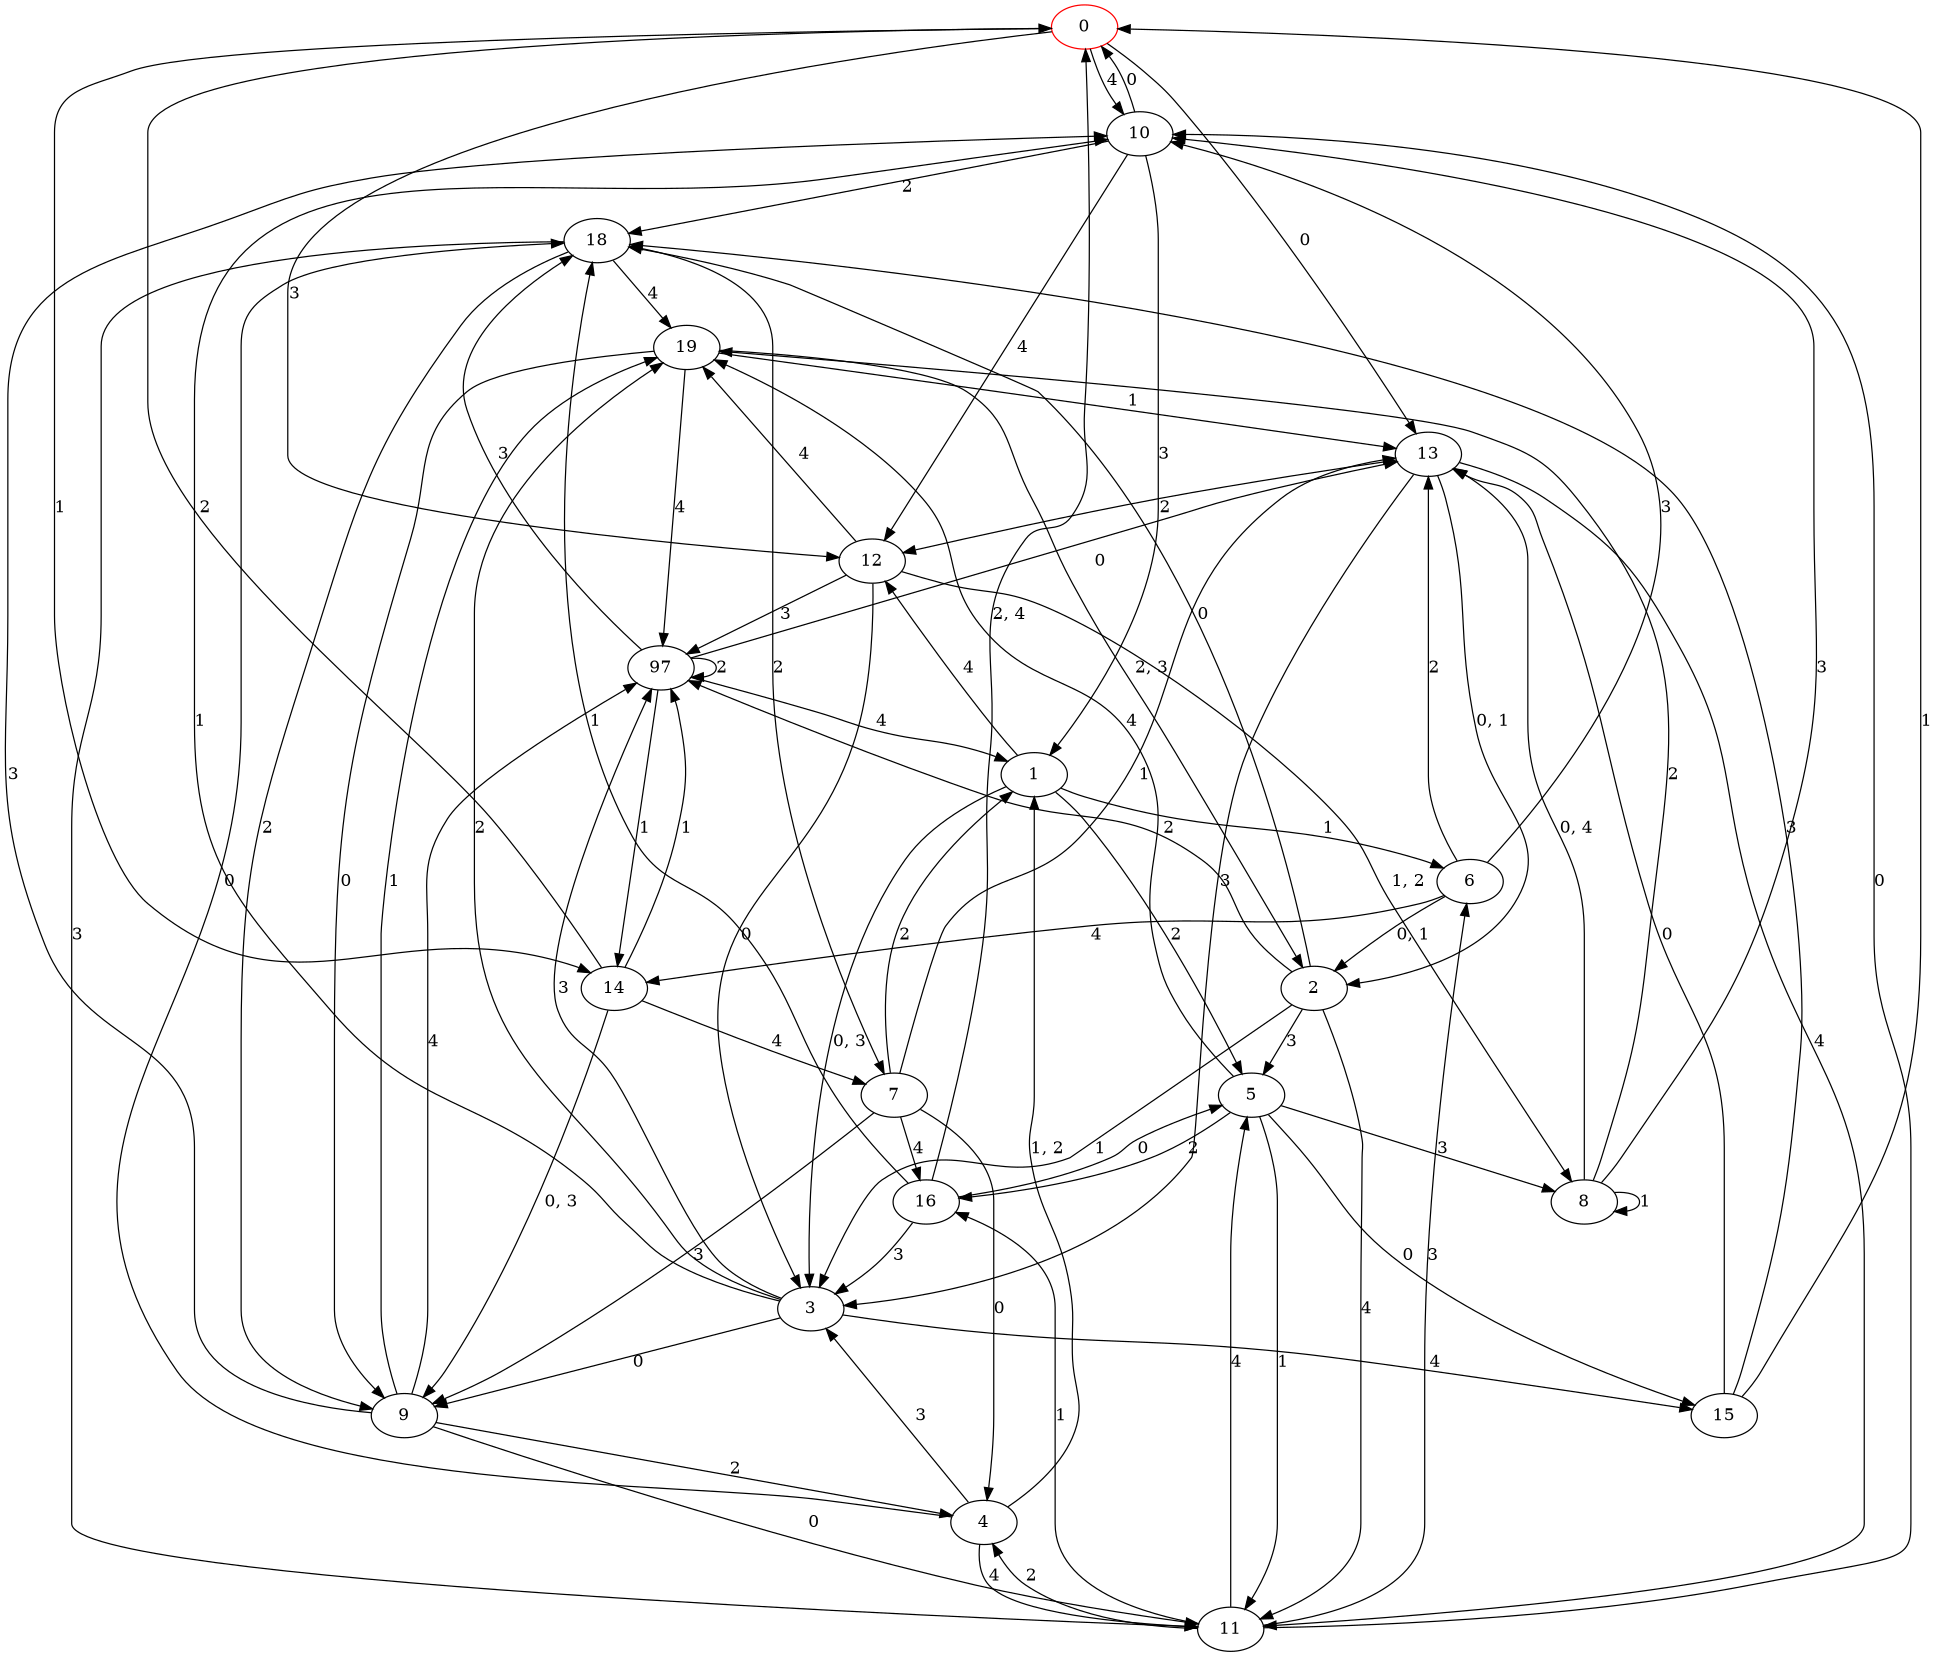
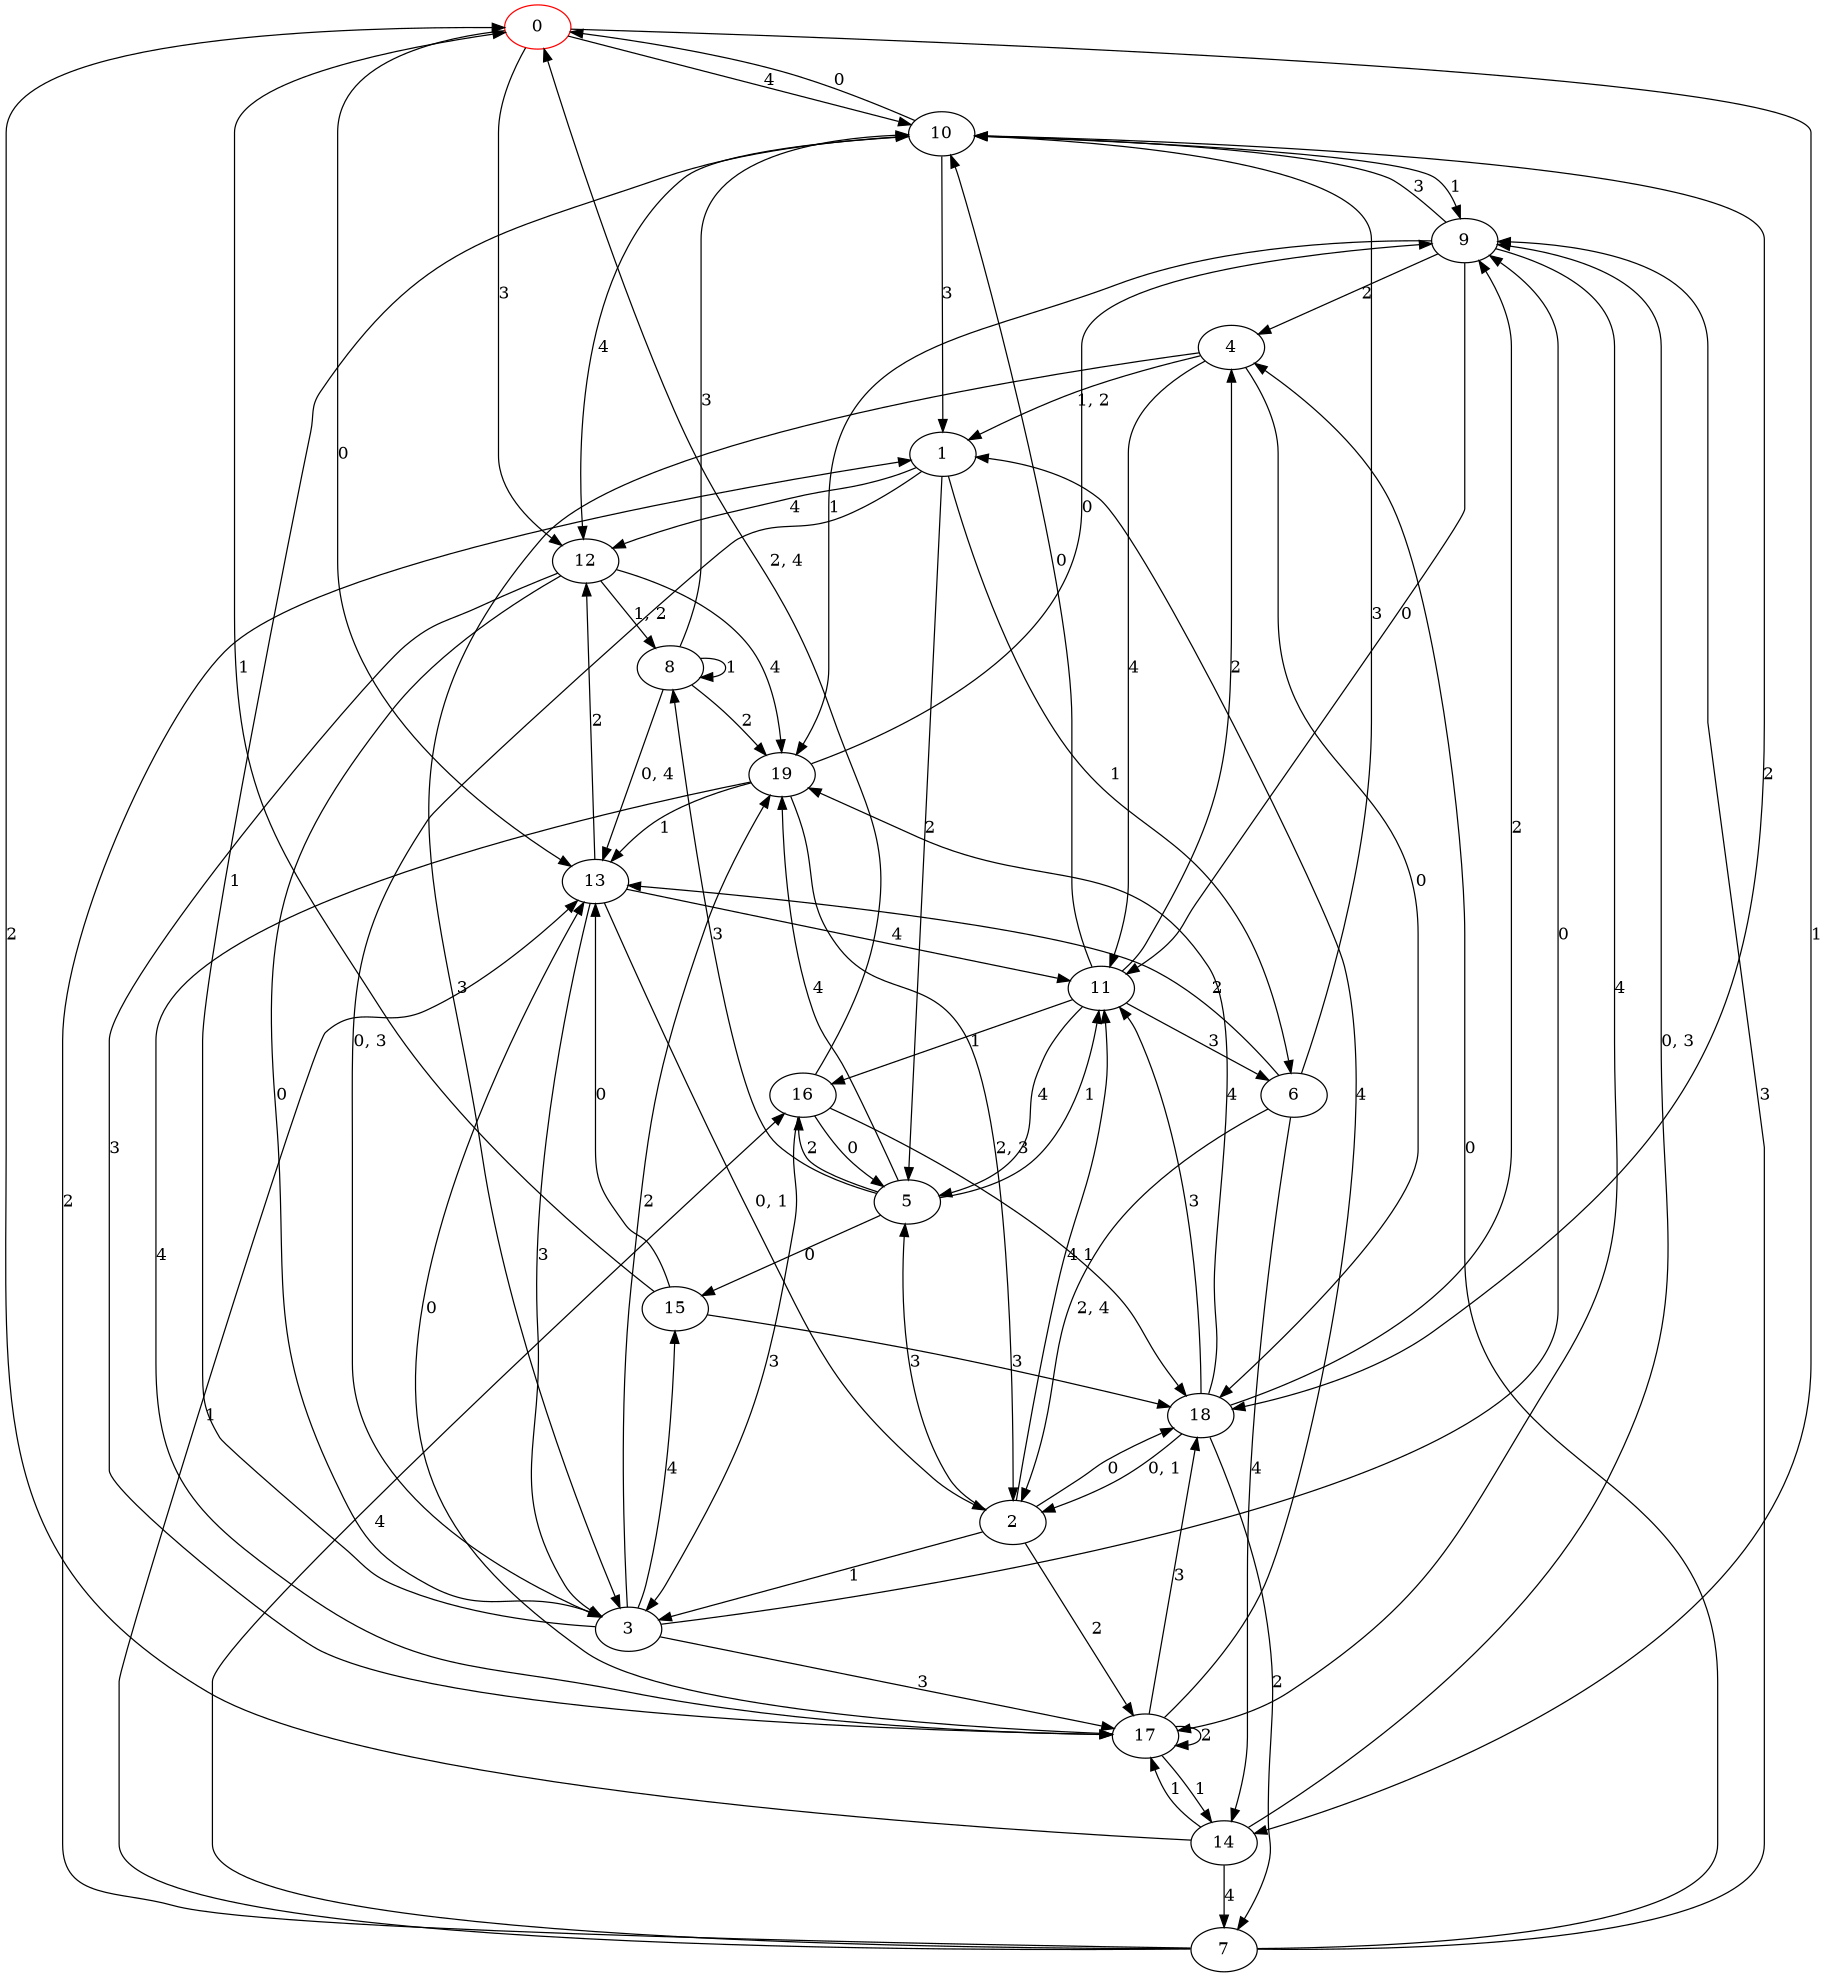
edge "10" -> "9": added, label "1"
node "97": label "97" -> "17"
edge "6" -> "2": label "0, 1" -> "2, 4"
edge "18" -> "2": added, label "0, 1"
